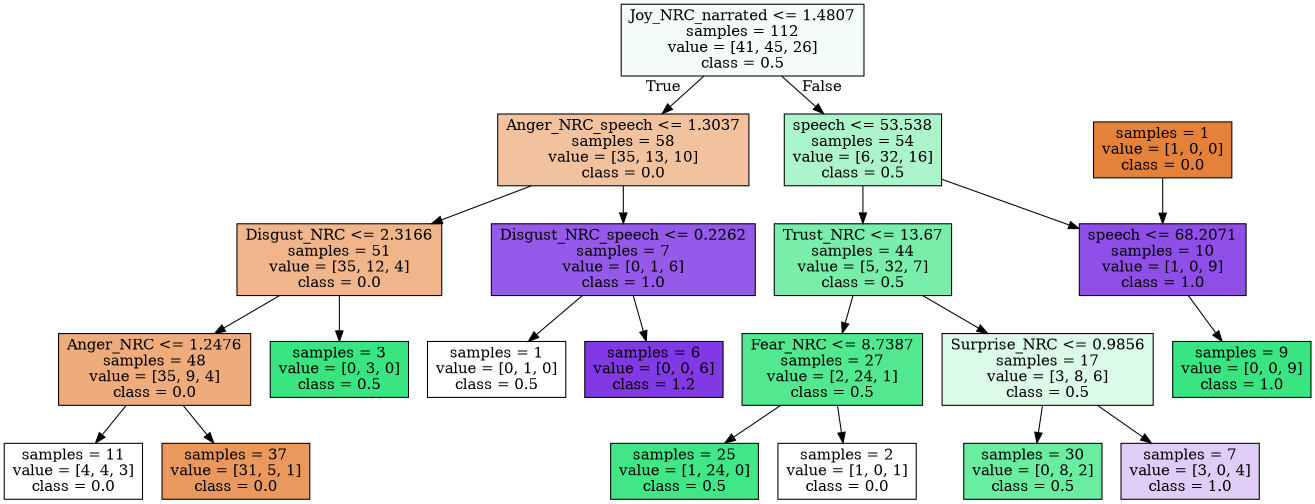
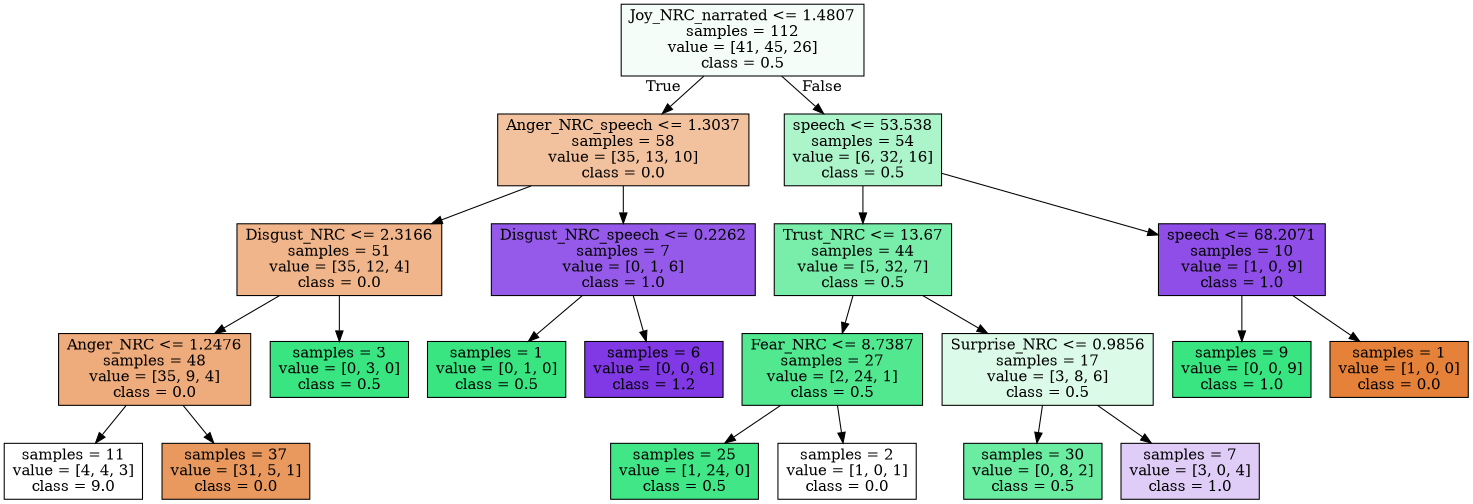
edge "samples = 1 value = [1, 0, 0] class = 0.0" -> "speech <= 68.2071 samples = 10 value = [1, 0, 9] class = 1.0": reversed
node "samples = 1 value = [0, 1, 0] class = 0.5": fillcolor #e5813900 -> #39e581ff
node "samples = 11 value = [4, 4, 3] class = 0.0": label "samples = 11 value = [4, 4, 3] class = 0.0" -> "samples = 11 value = [4, 4, 3] class = 9.0"
